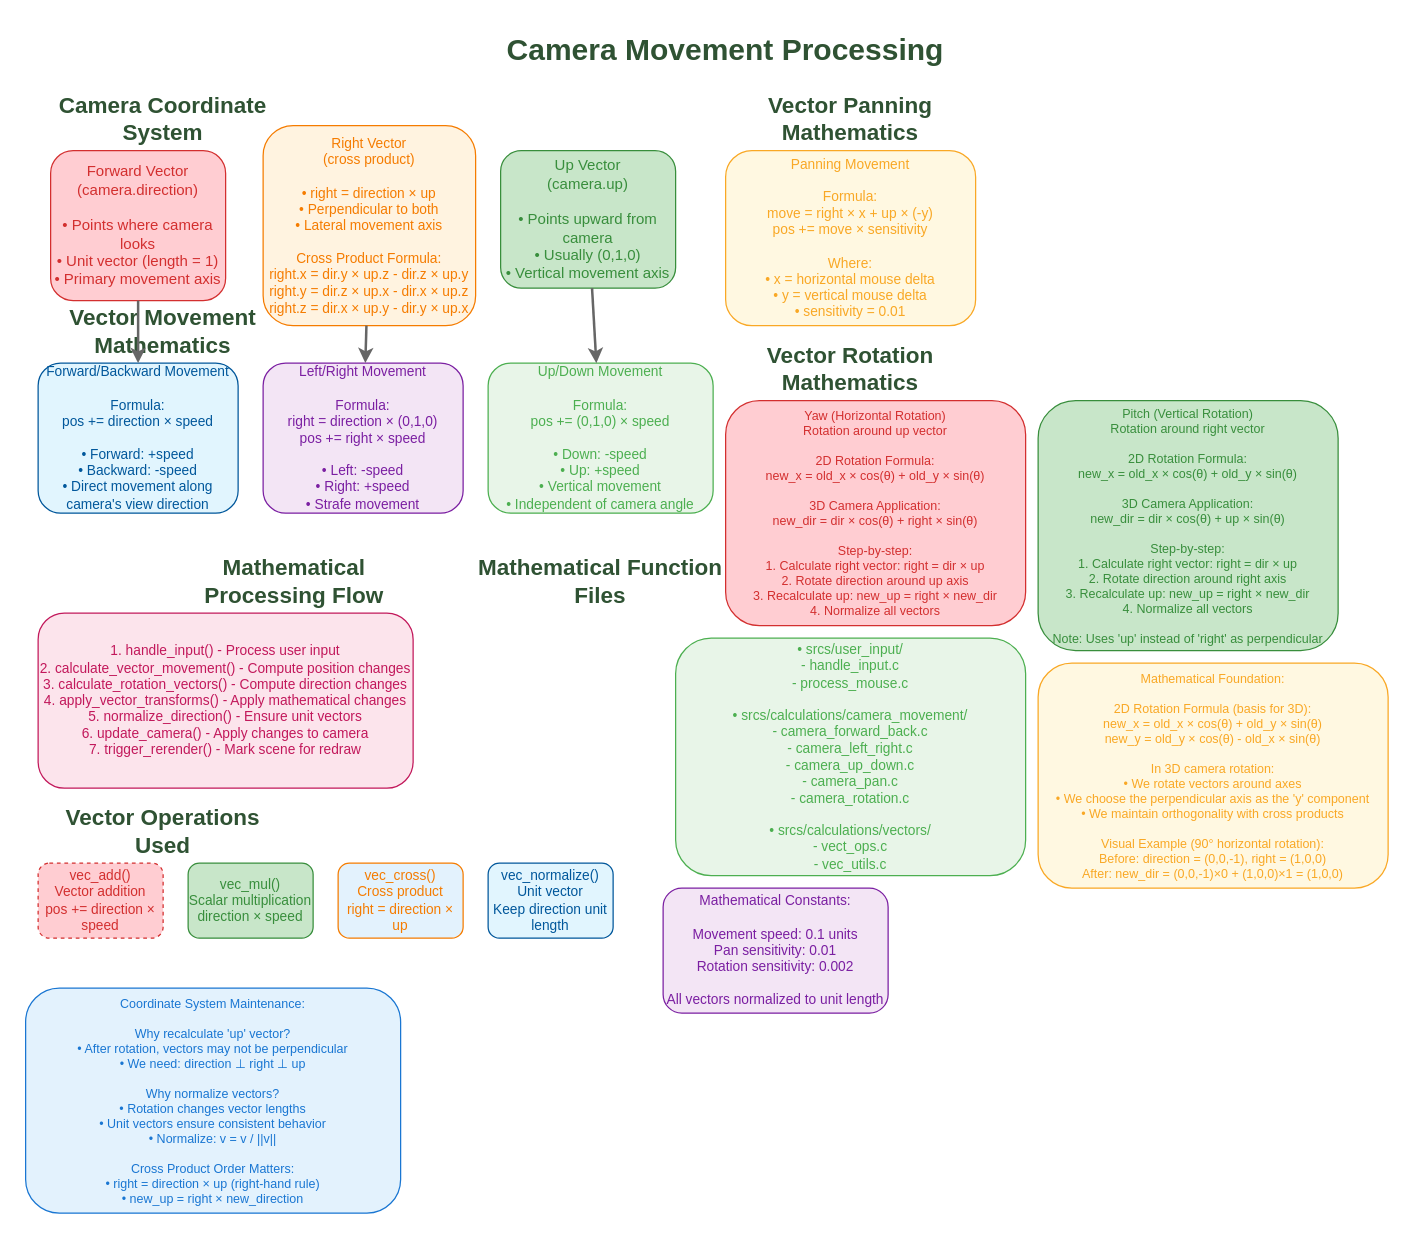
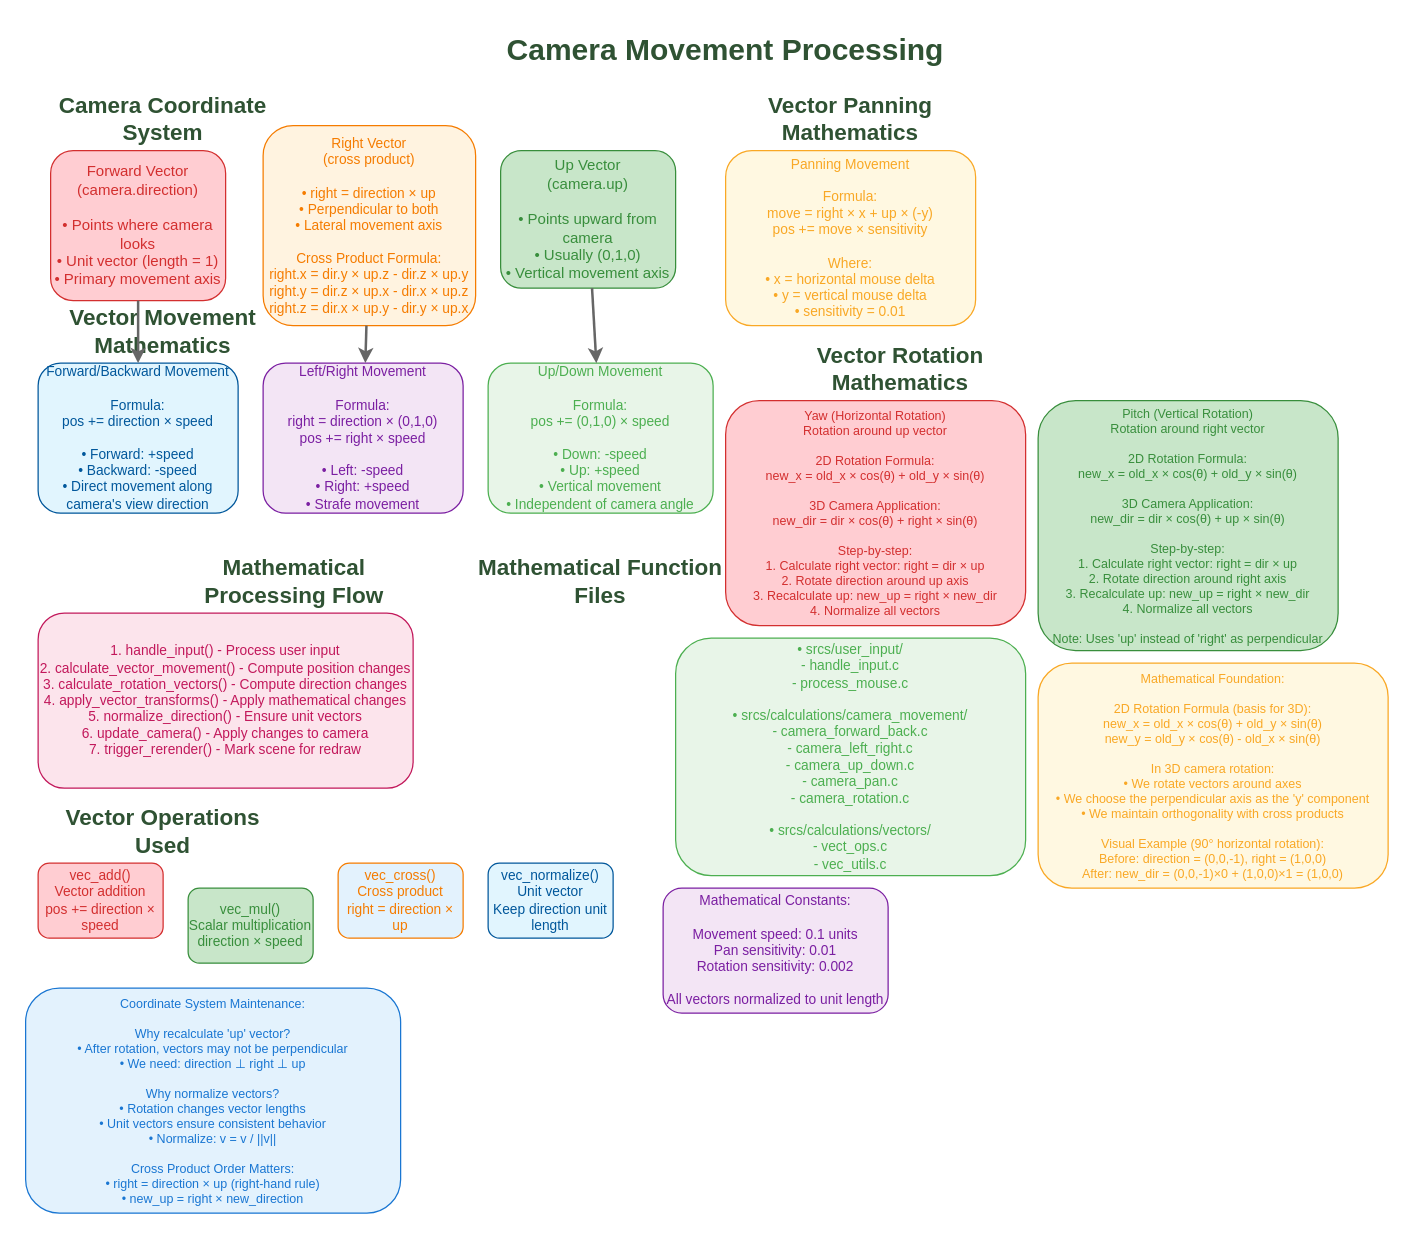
node "Vector Rotation Mathematics": moved (851, 369) -> (901, 369)
node "vec_add() Vector addition pos += direction × speed": style dashed -> solid
node "vec_mul() Scalar multiplication direction × speed": moved (251, 901) -> (251, 926)
